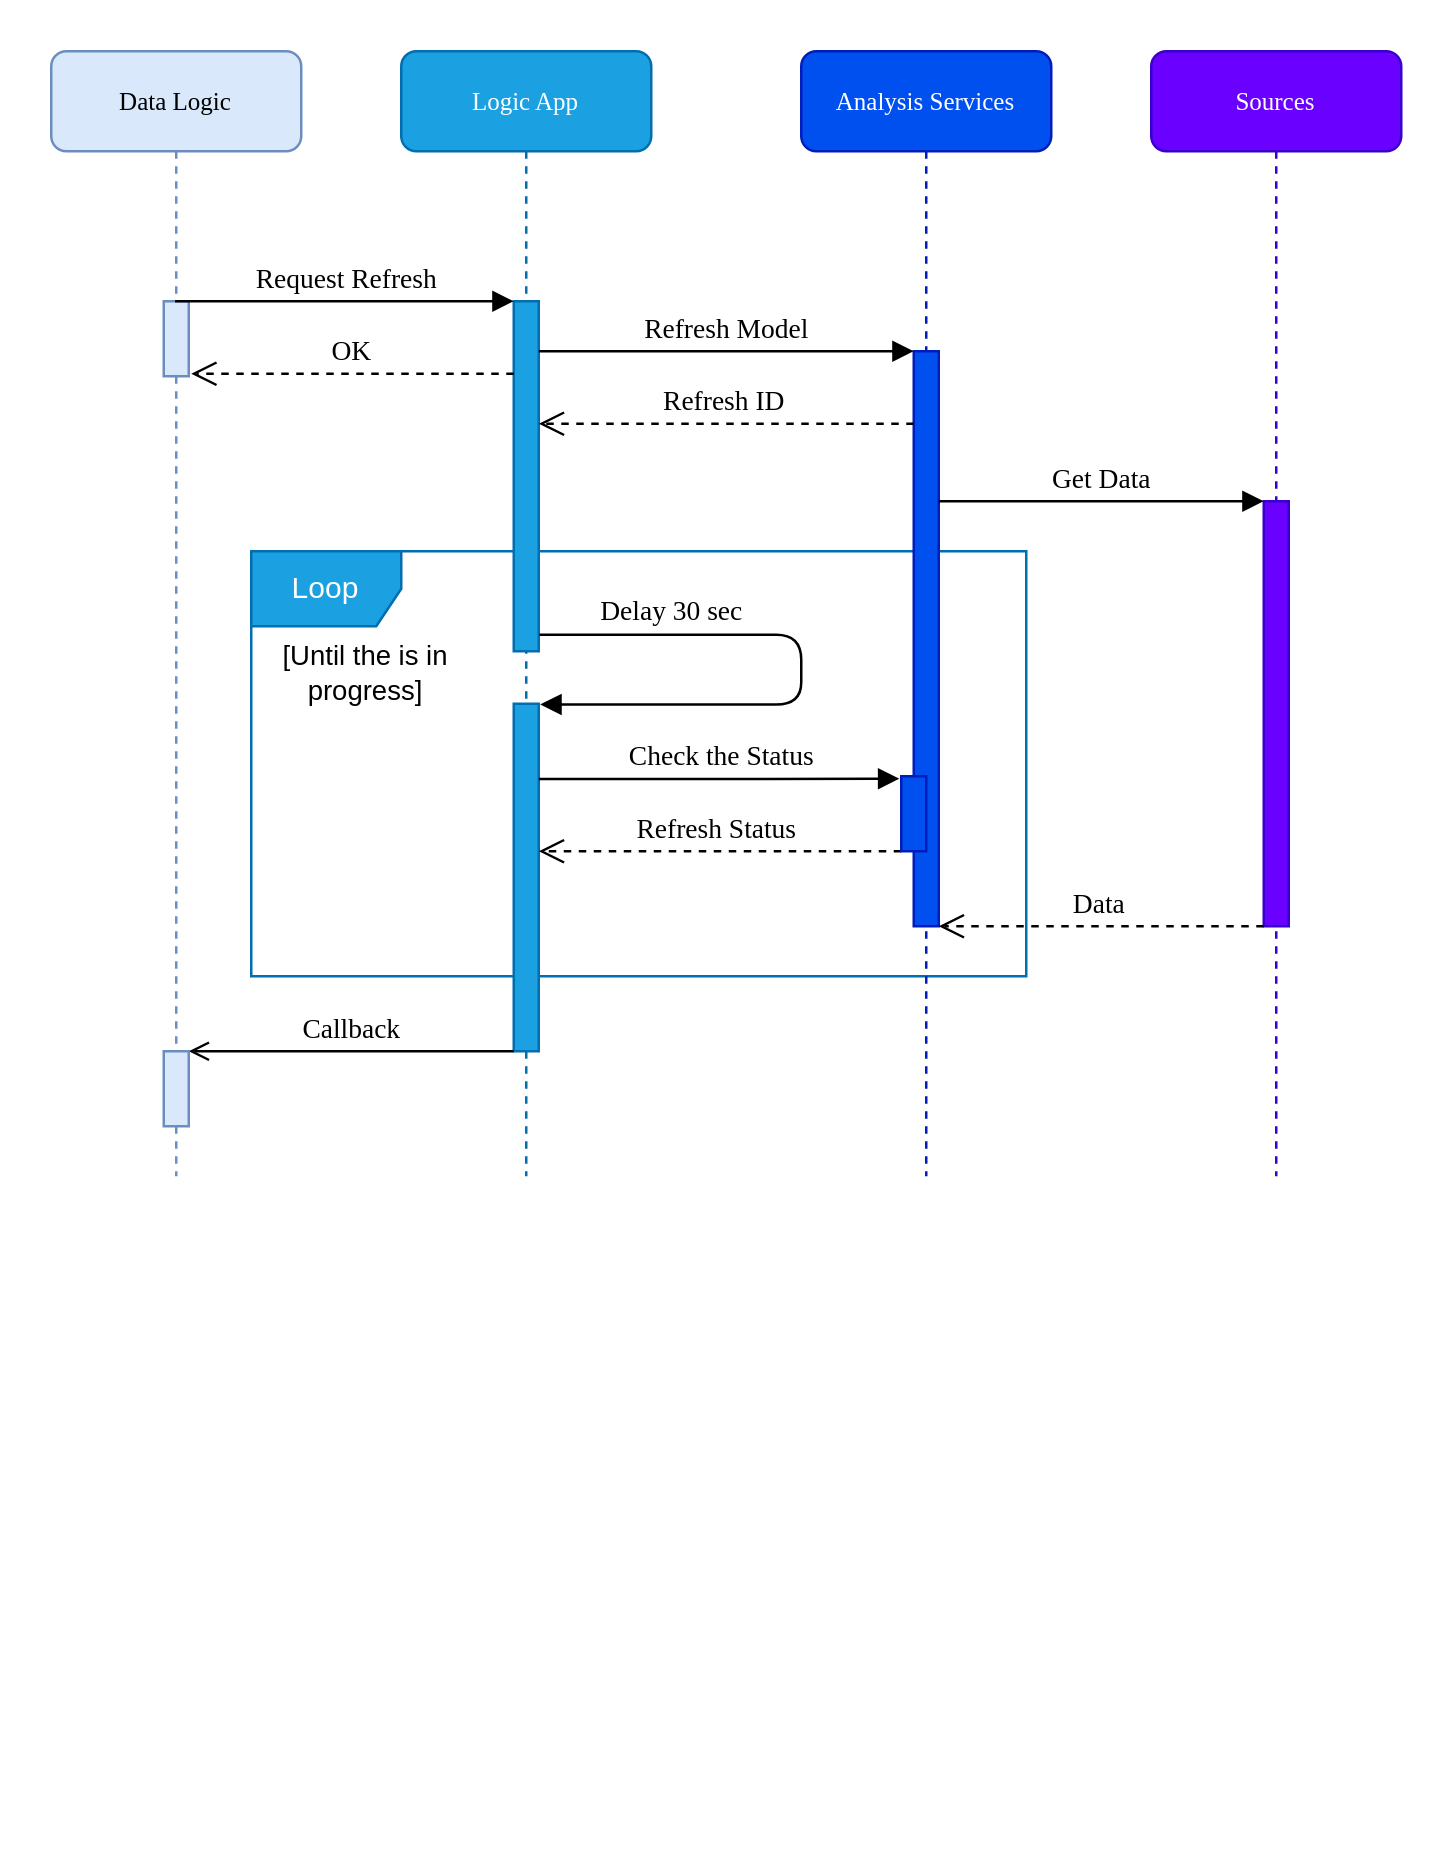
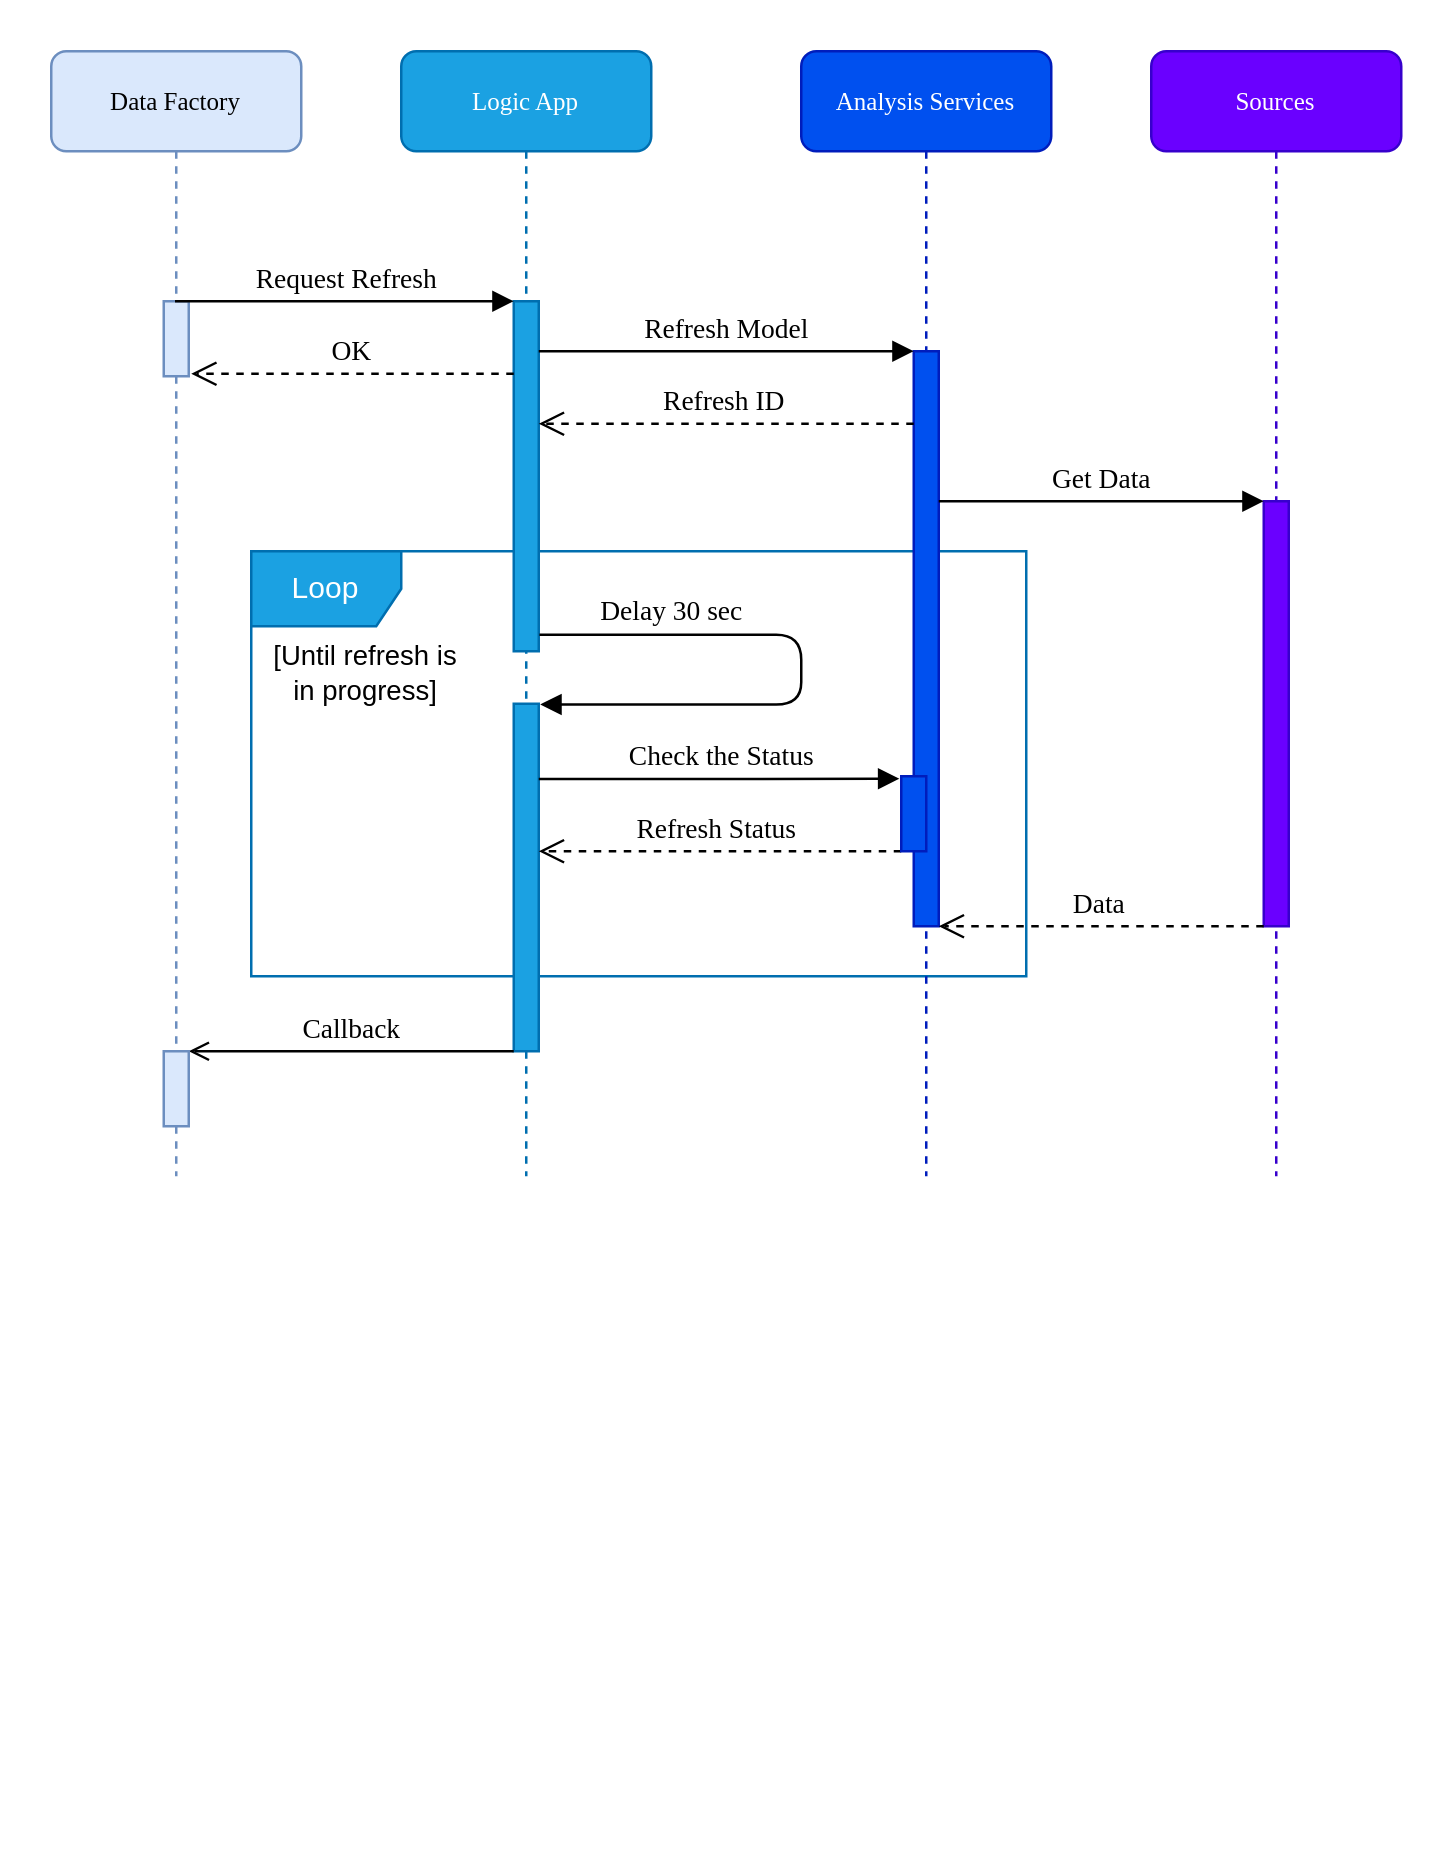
node "Data Logic": label "Data Logic" -> "Data Factory"
node "[Until the is in progress]": label "[Until the is in progress]" -> "[Until refresh is in progress]"
